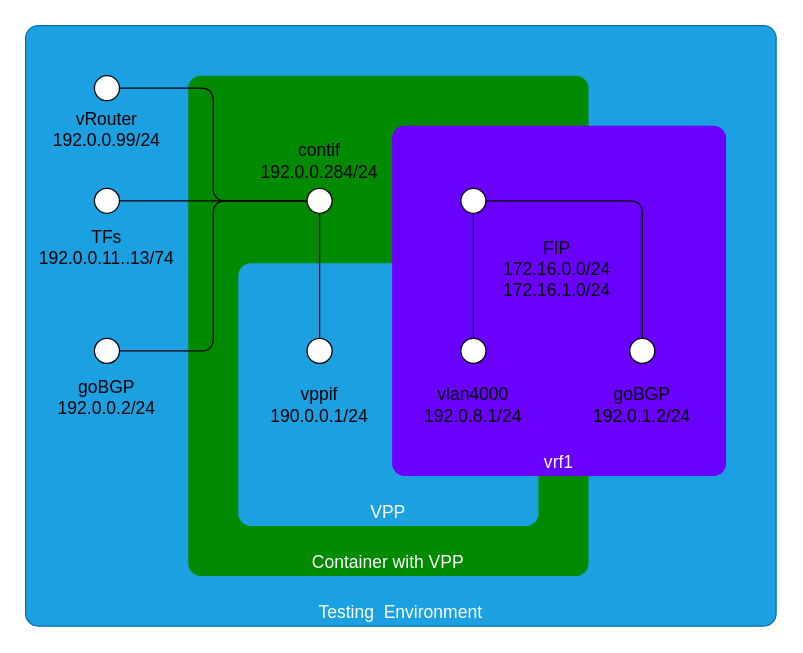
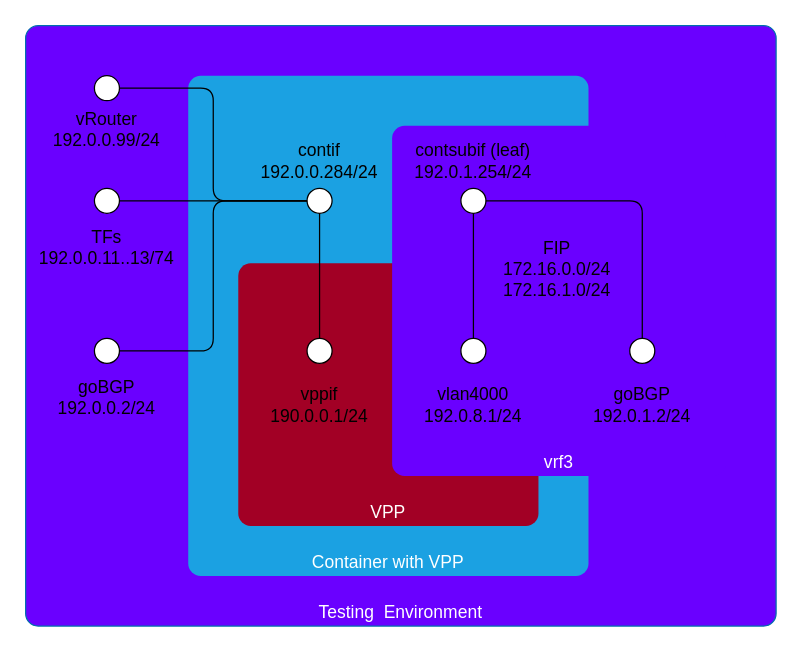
node "contsubif (leaf)192.0.1.254/24": added
node "VPP": fillcolor #1ba1e2 -> #a20025
node "vrf1": label "vrf1" -> "vrf3"
node "Container with VPP": fillcolor #008a00 -> #1ba1e2
node "Testing Environment": fillcolor #1ba1e2 -> #6a00ff
